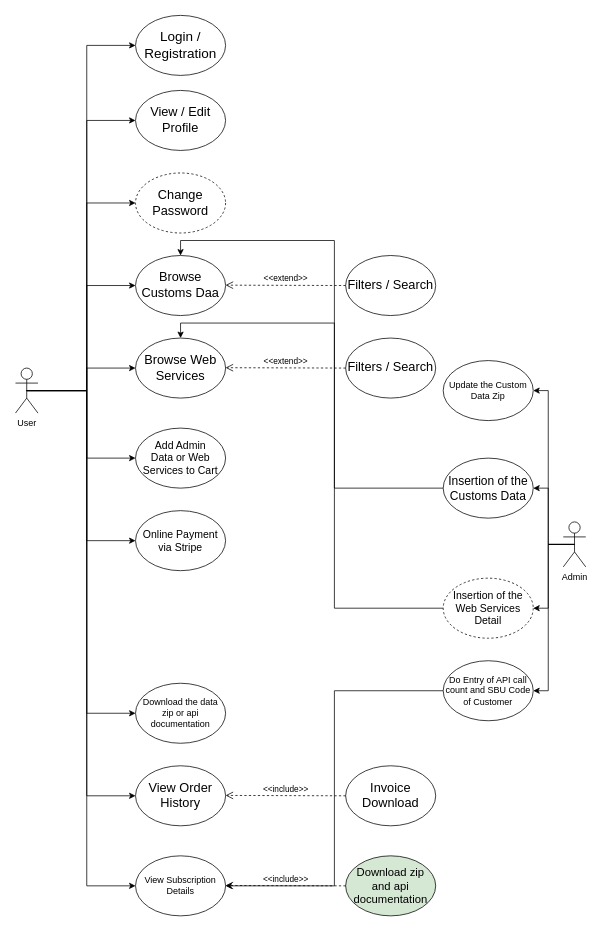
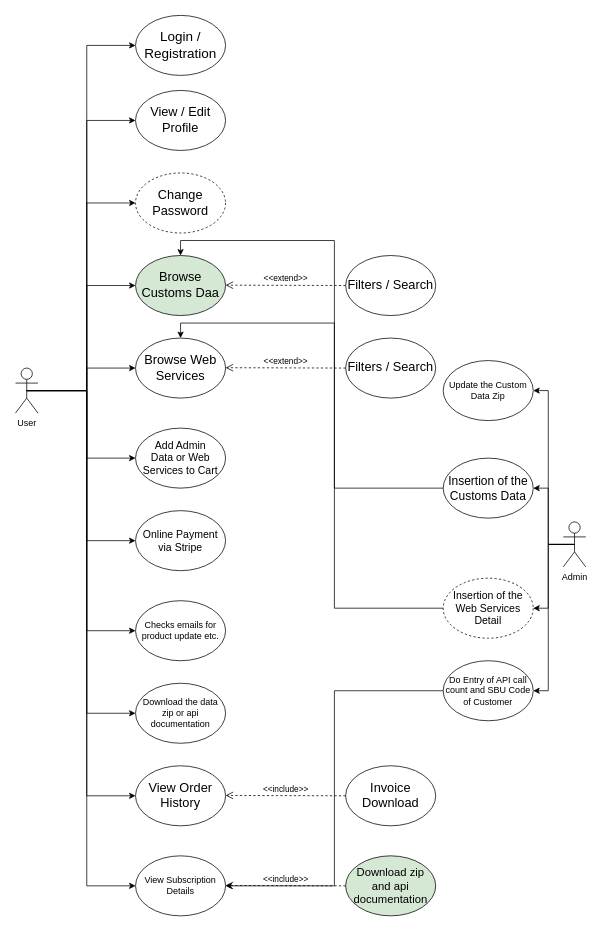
node "Browse Customs Daa": fillcolor #ffffff -> #d5e8d4
edge "User" -> "Checks emails for product update etc.": added
node "Checks emails for product update etc.": added
